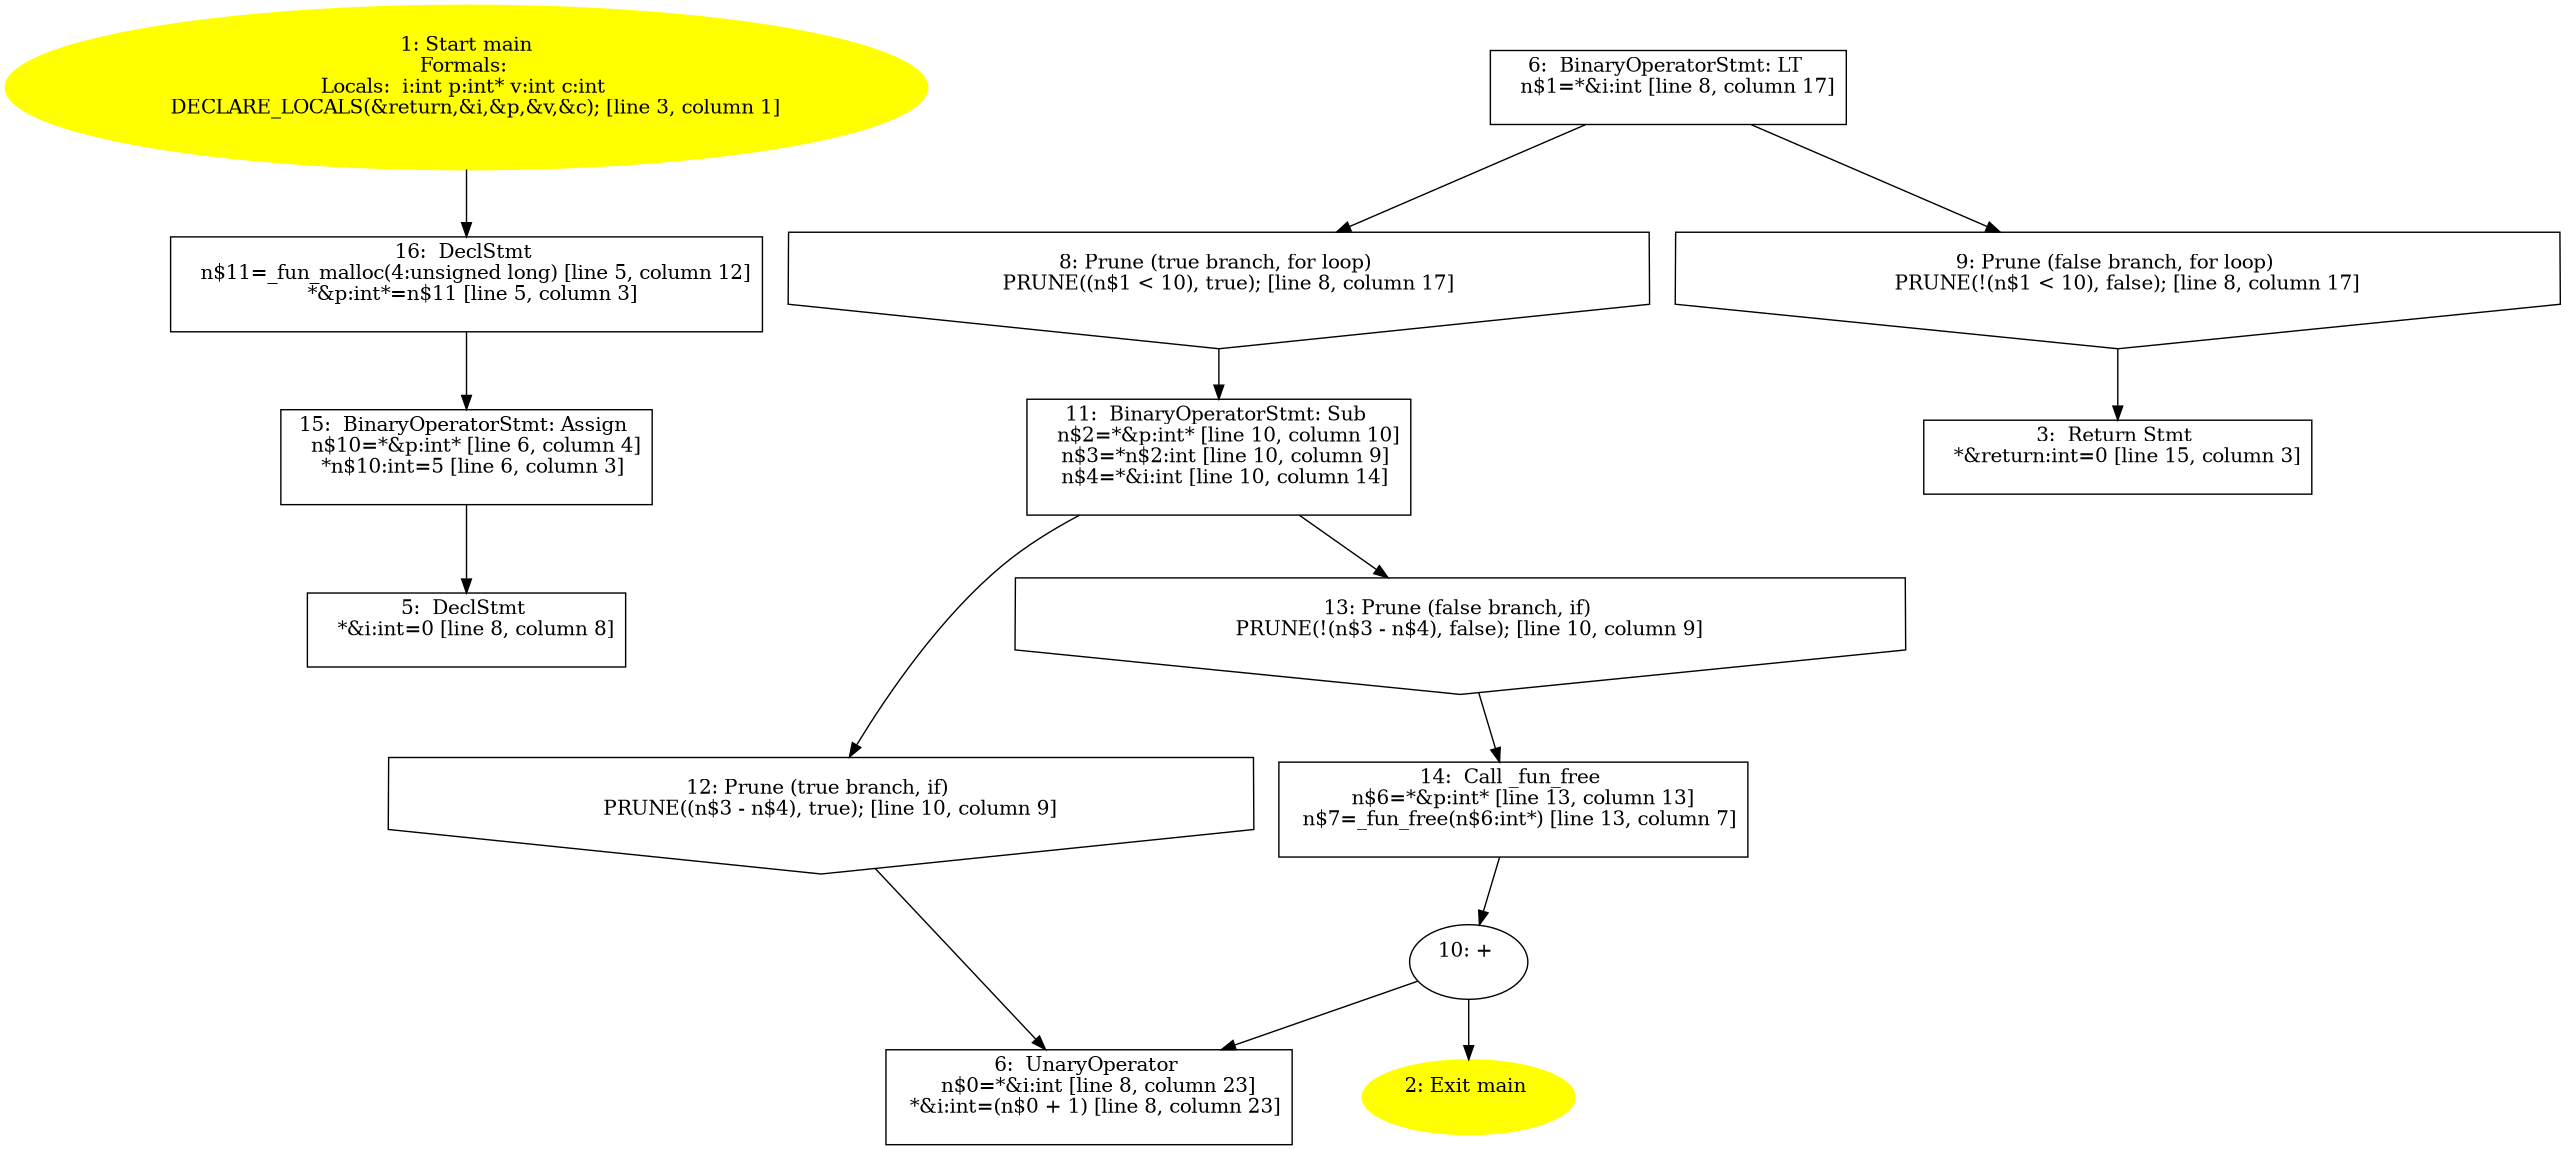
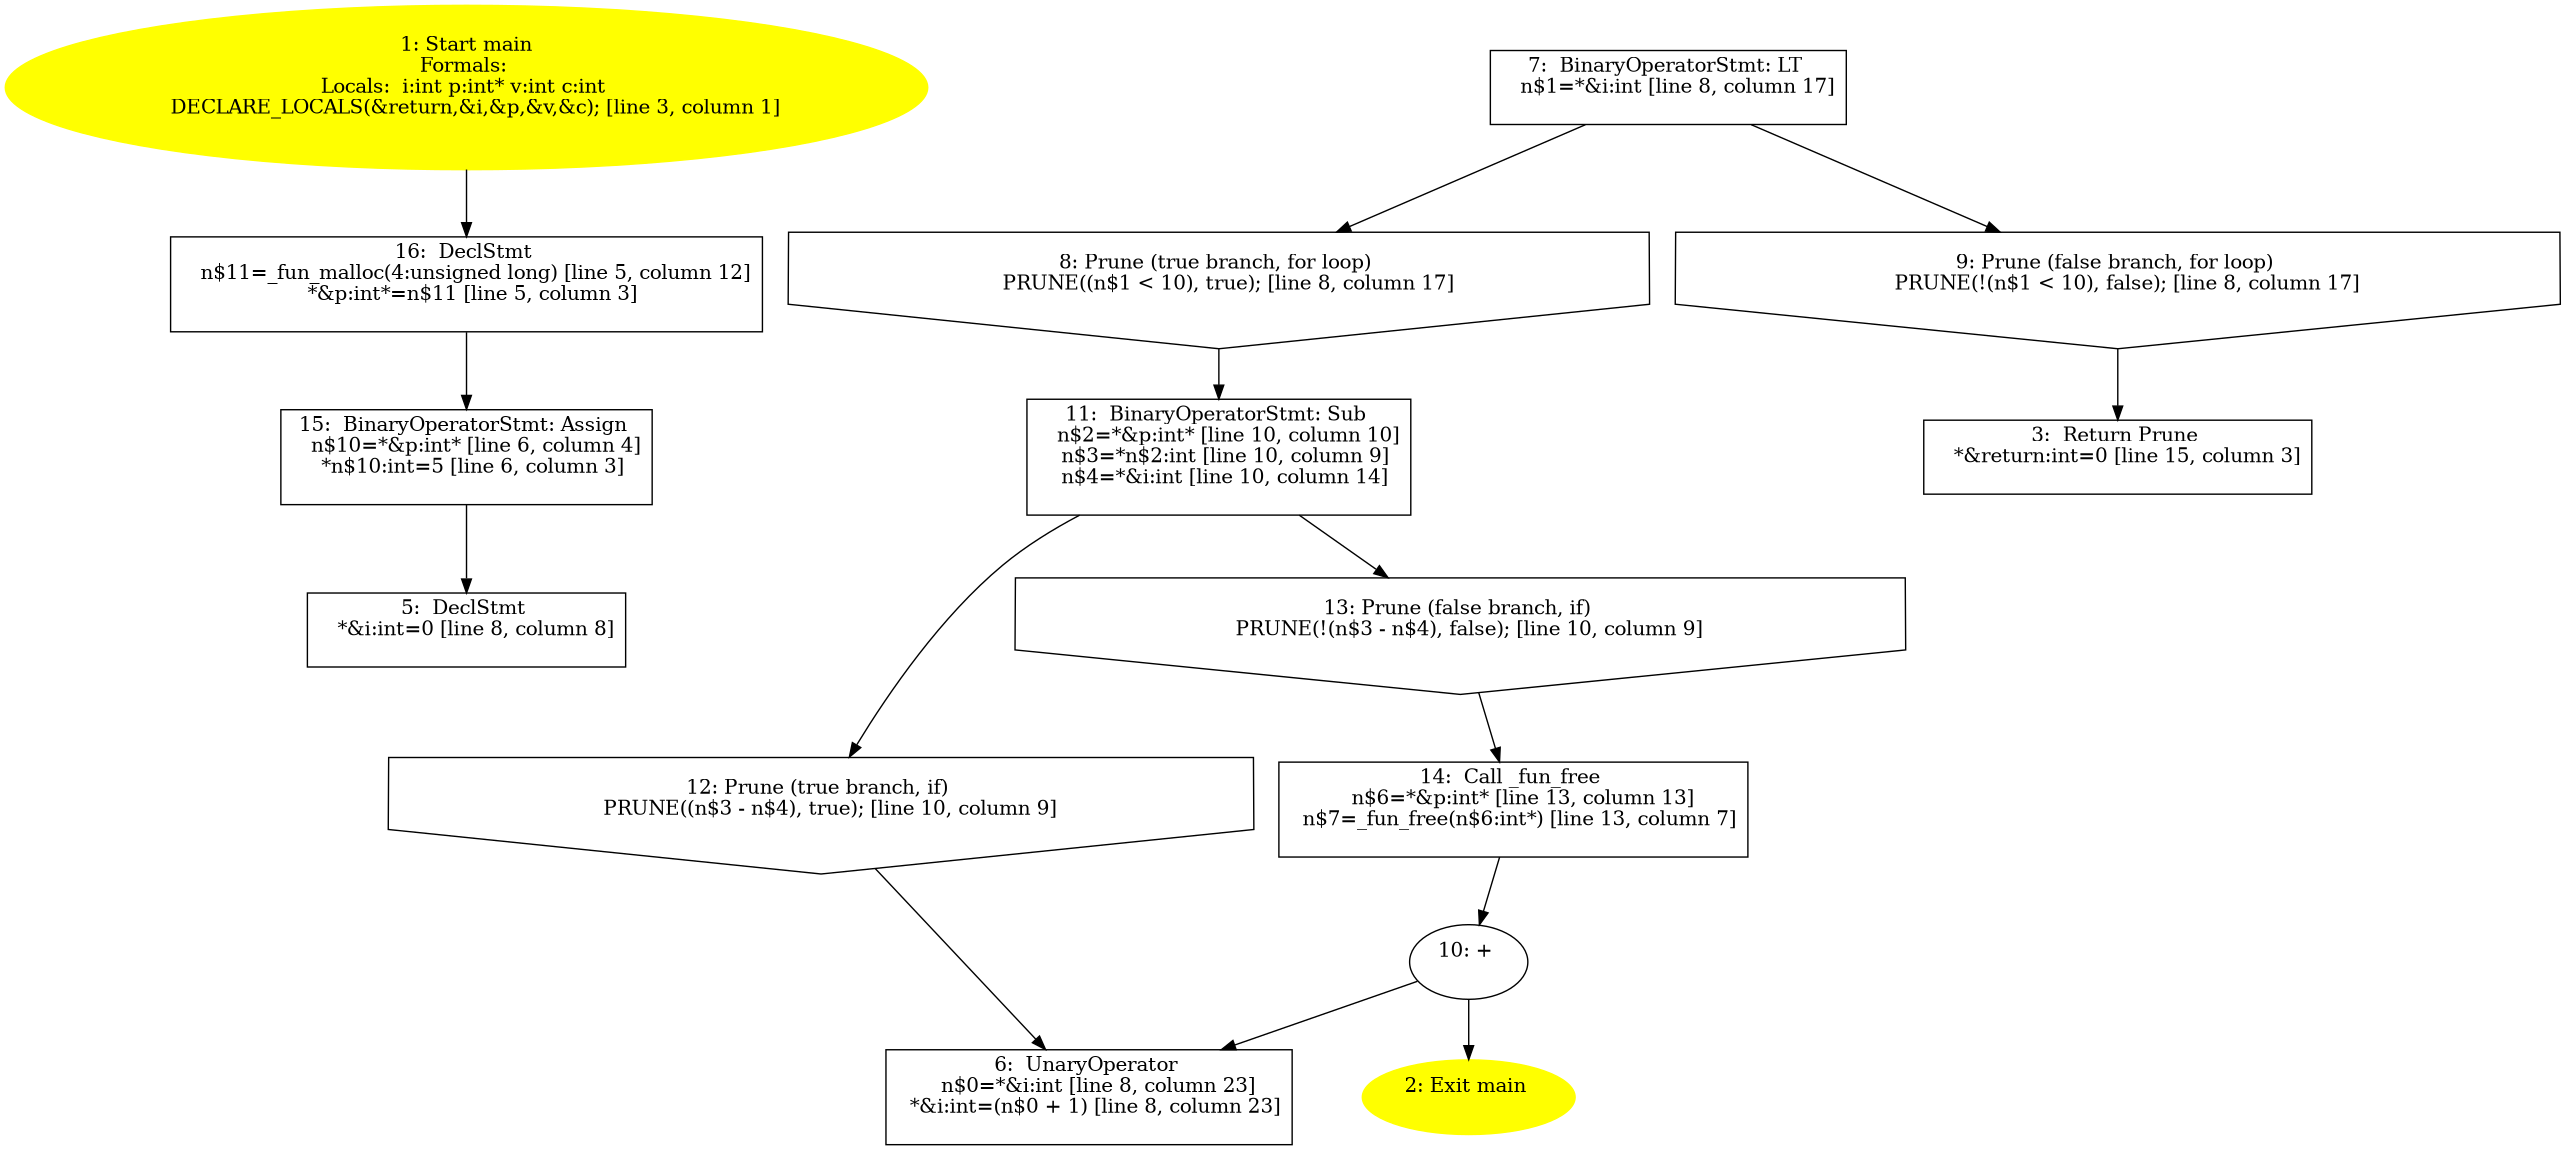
node "6:  BinaryOperatorStmt: LT n$1=*&i:int [line 8, column 17]": label "6:  BinaryOperatorStmt: LT n$1=*&i:int [line 8, column 17]" -> "7:  BinaryOperatorStmt: LT n$1=*&i:int [line 8, column 17]"
node "3:  Return Stmt *&return:int=0 [line 15, column 3]": label "3:  Return Stmt *&return:int=0 [line 15, column 3]" -> "3:  Return Prune *&return:int=0 [line 15, column 3]"
